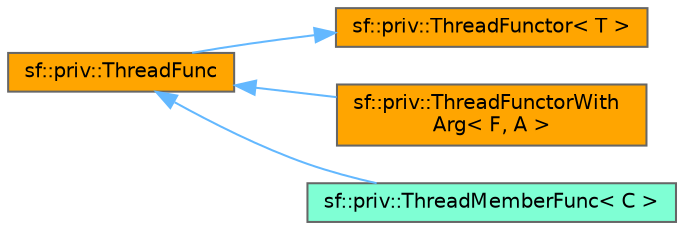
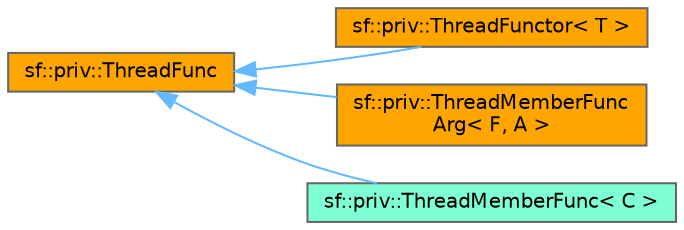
edge "sf::priv::ThreadFunc" -> "sf::priv::ThreadFunctor< T >": reversed
node "sf::priv::ThreadFunctorWith Arg< F, A >": label "sf::priv::ThreadFunctorWith Arg< F, A >" -> "sf::priv::ThreadMemberFunc Arg< F, A >"
